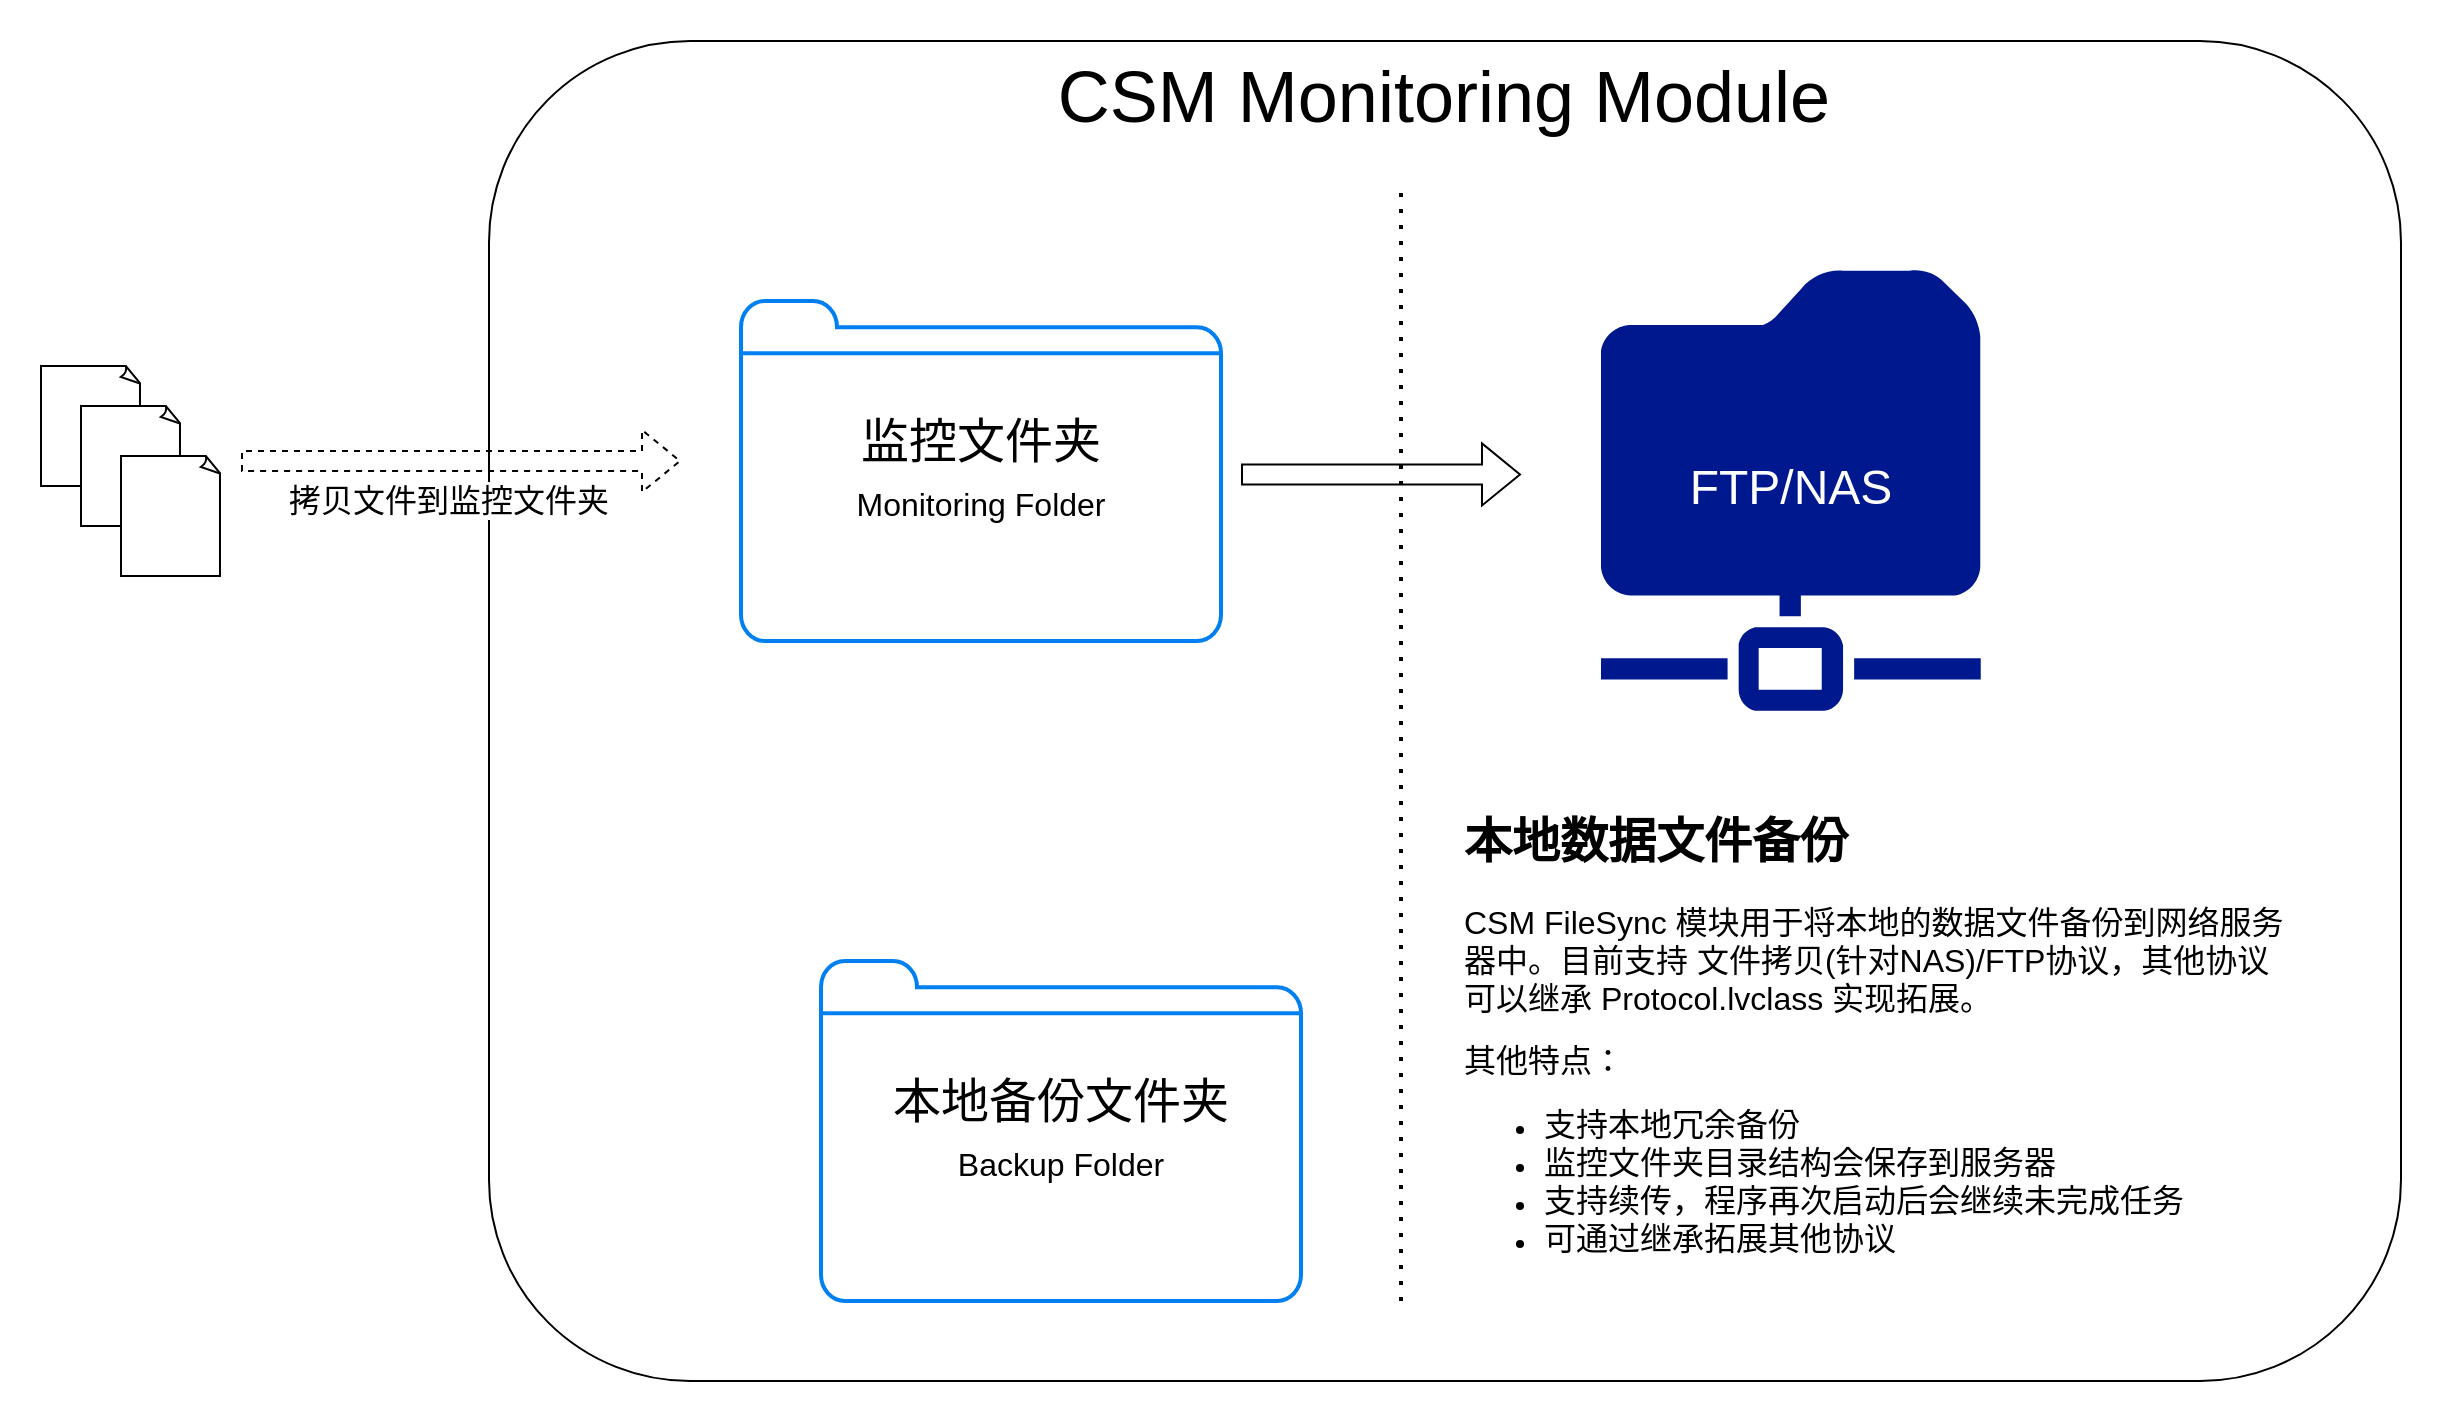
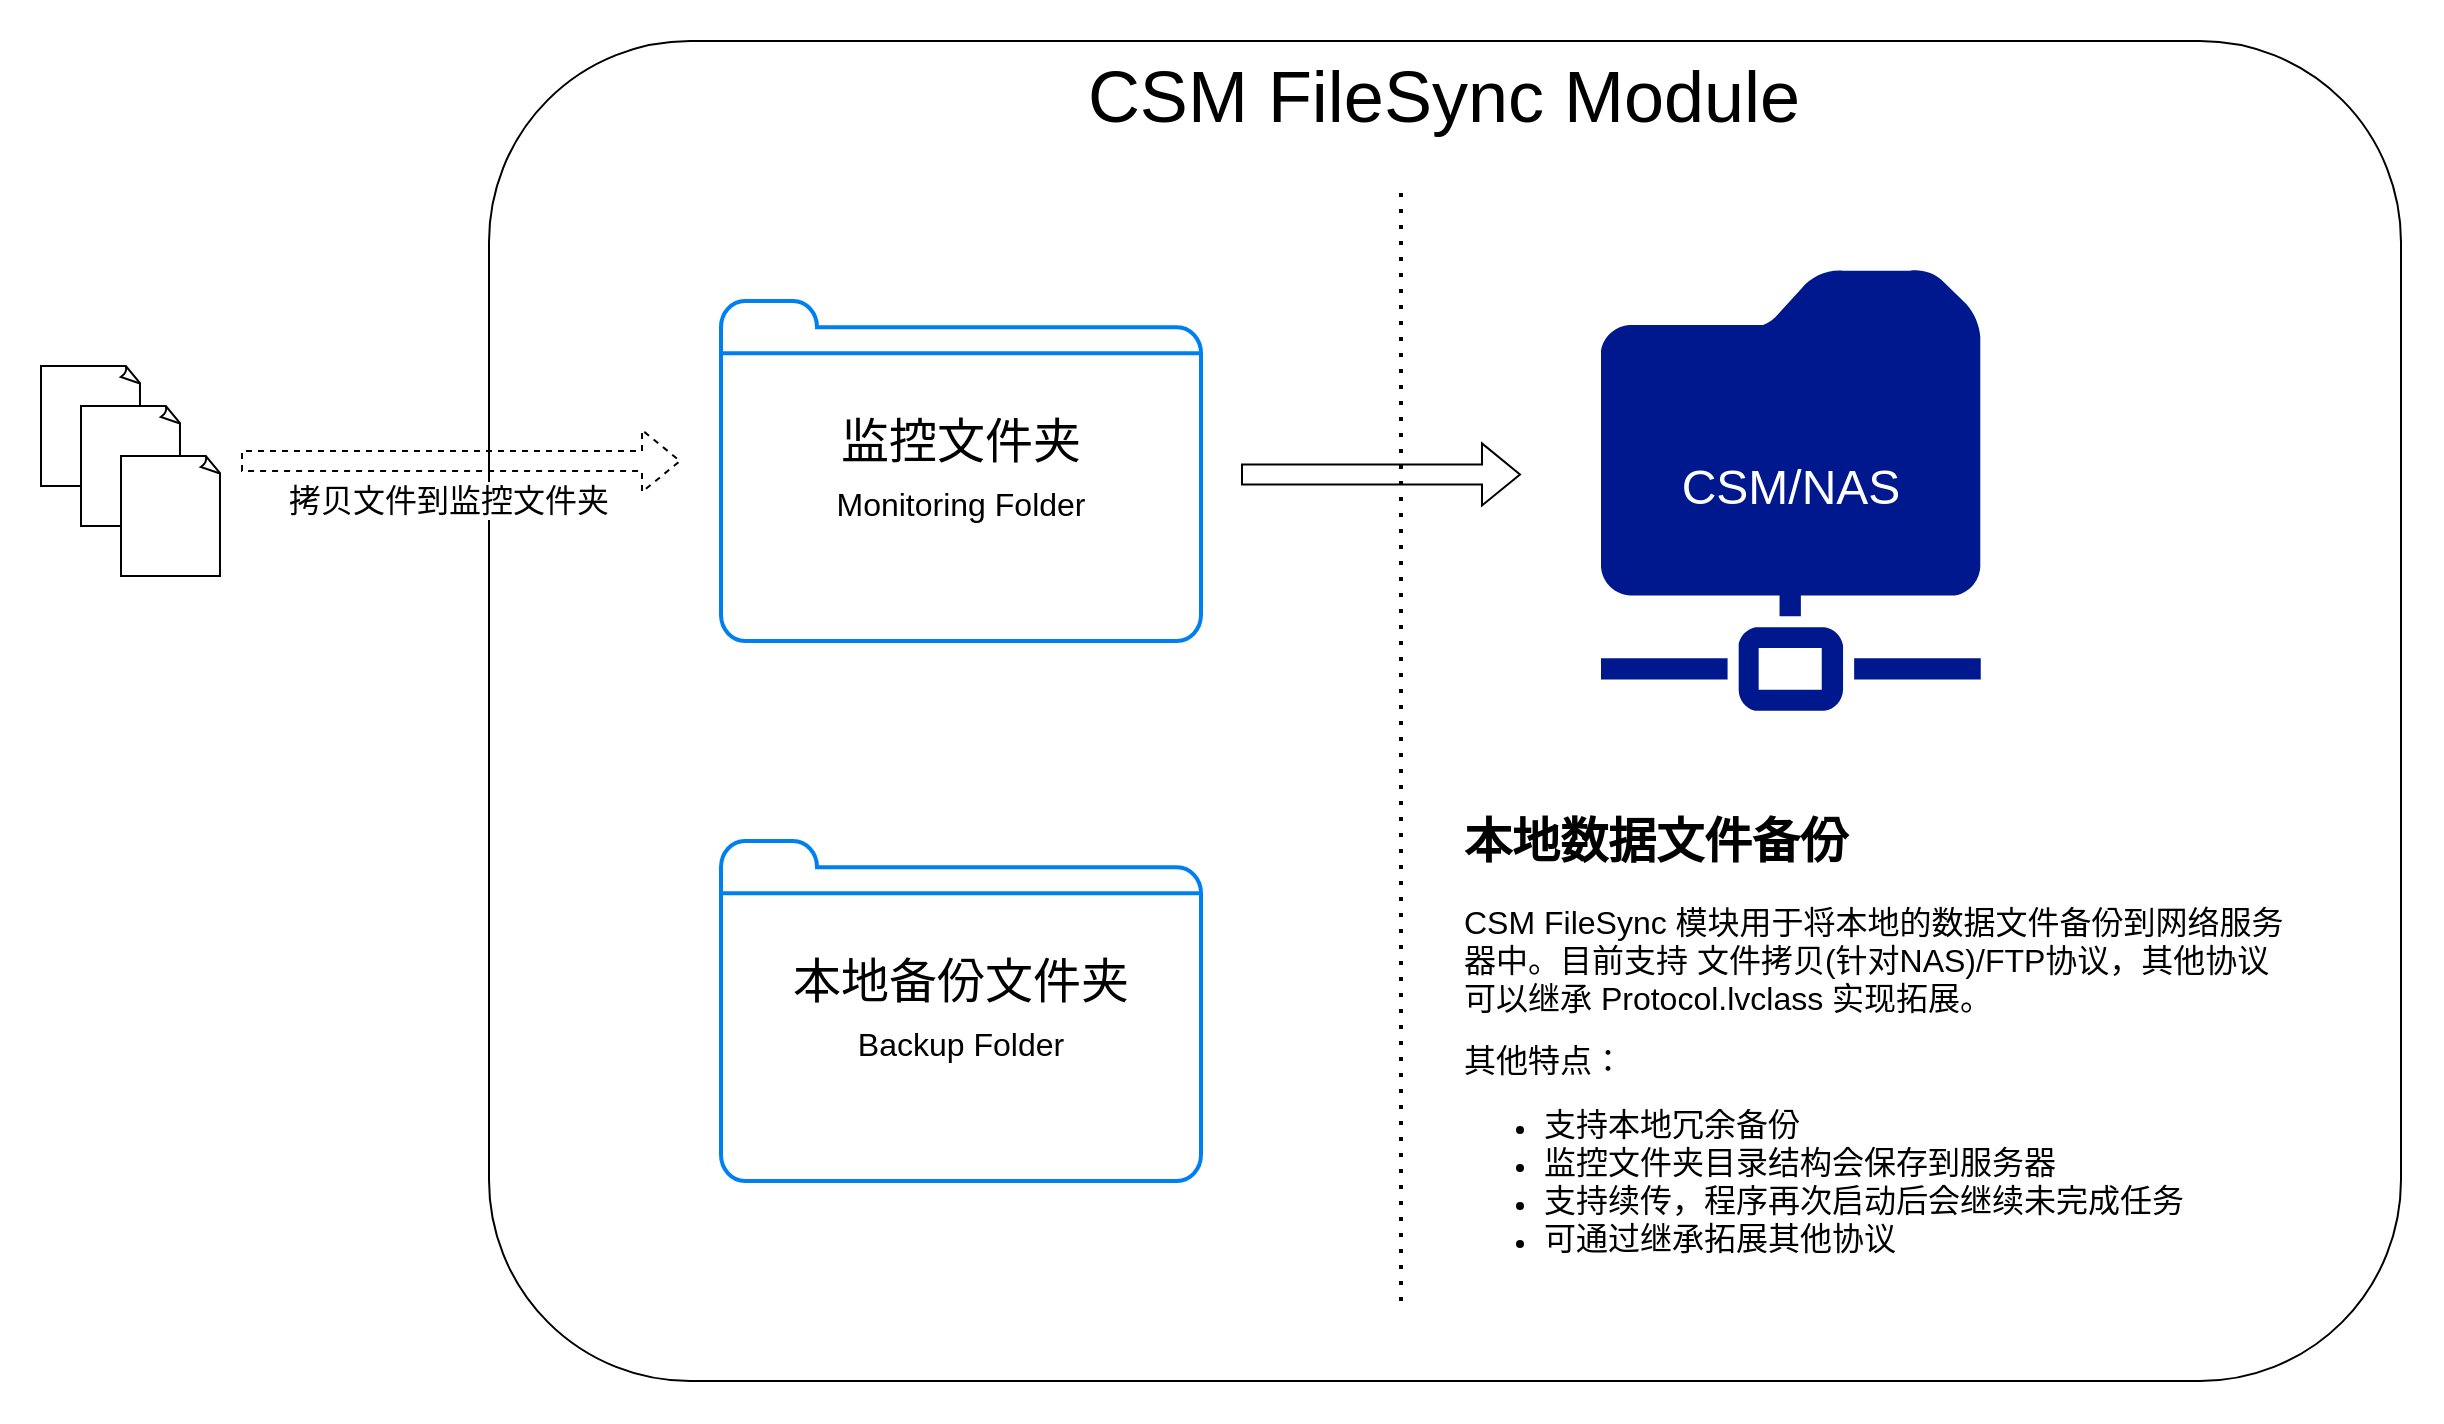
node "CSM Monitoring Module": label "CSM Monitoring Module" -> "CSM FileSync Module"
node "监控文件夹 Monitoring Folder": moved (981, 471) -> (961, 471)
node "FTP/NAS": label "FTP/NAS" -> "CSM/NAS"
node "本地备份文件夹 Backup Folder": moved (1061, 1131) -> (961, 1011)
